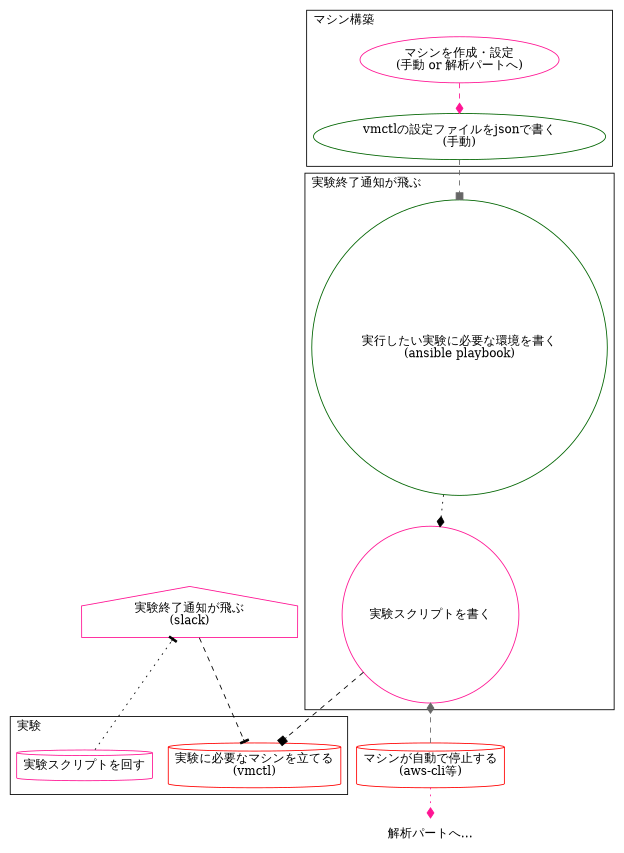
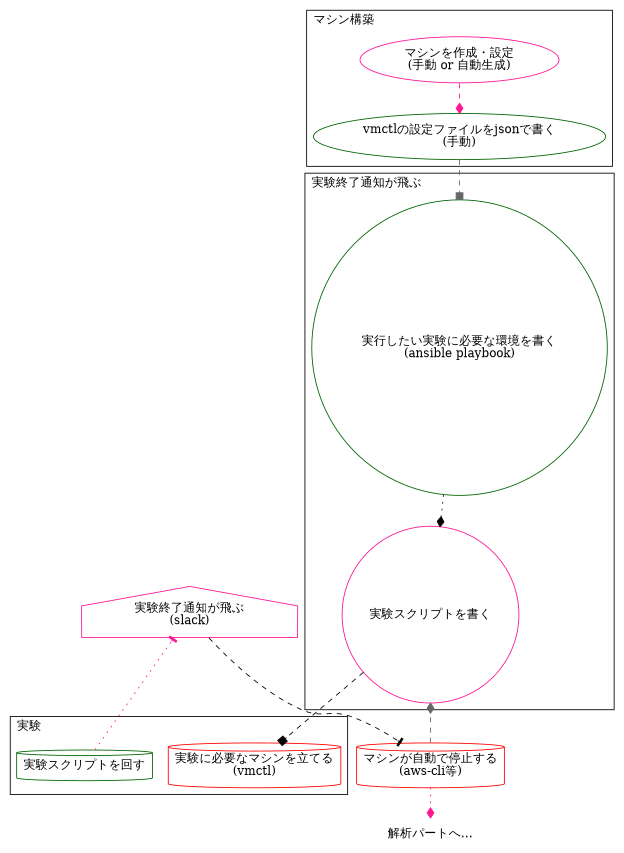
node "マシンを作成・設定 (手動 or 解析パートへ)": label "マシンを作成・設定 (手動 or 解析パートへ)" -> "マシンを作成・設定 (手動 or 自動生成)"
edge "実験終了通知が飛ぶ (slack)" -> "実験に必要なマシンを立てる (vmctl)": now "実験終了通知が飛ぶ (slack)" -> "マシンが自動で停止する (aws-cli等)"
edge "実験スクリプトを回す" -> "実験終了通知が飛ぶ (slack)": color black -> deeppink
node "実験スクリプトを回す": color deeppink -> darkgreen
